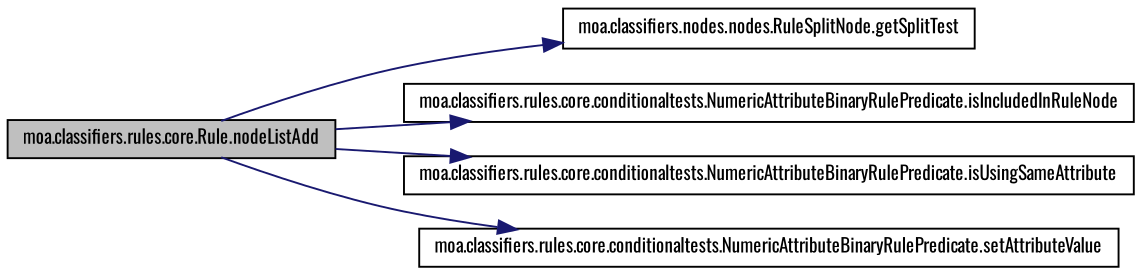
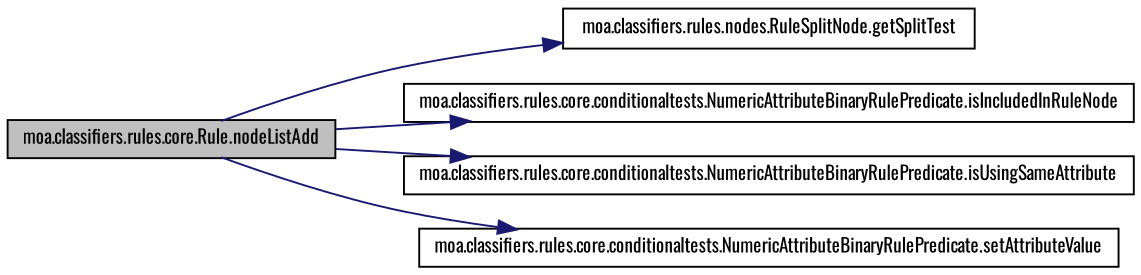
node "moa.classifiers.nodes.nodes.RuleSplitNode.getSplitTest": label "moa.classifiers.nodes.nodes.RuleSplitNode.getSplitTest" -> "moa.classifiers.rules.nodes.RuleSplitNode.getSplitTest"
